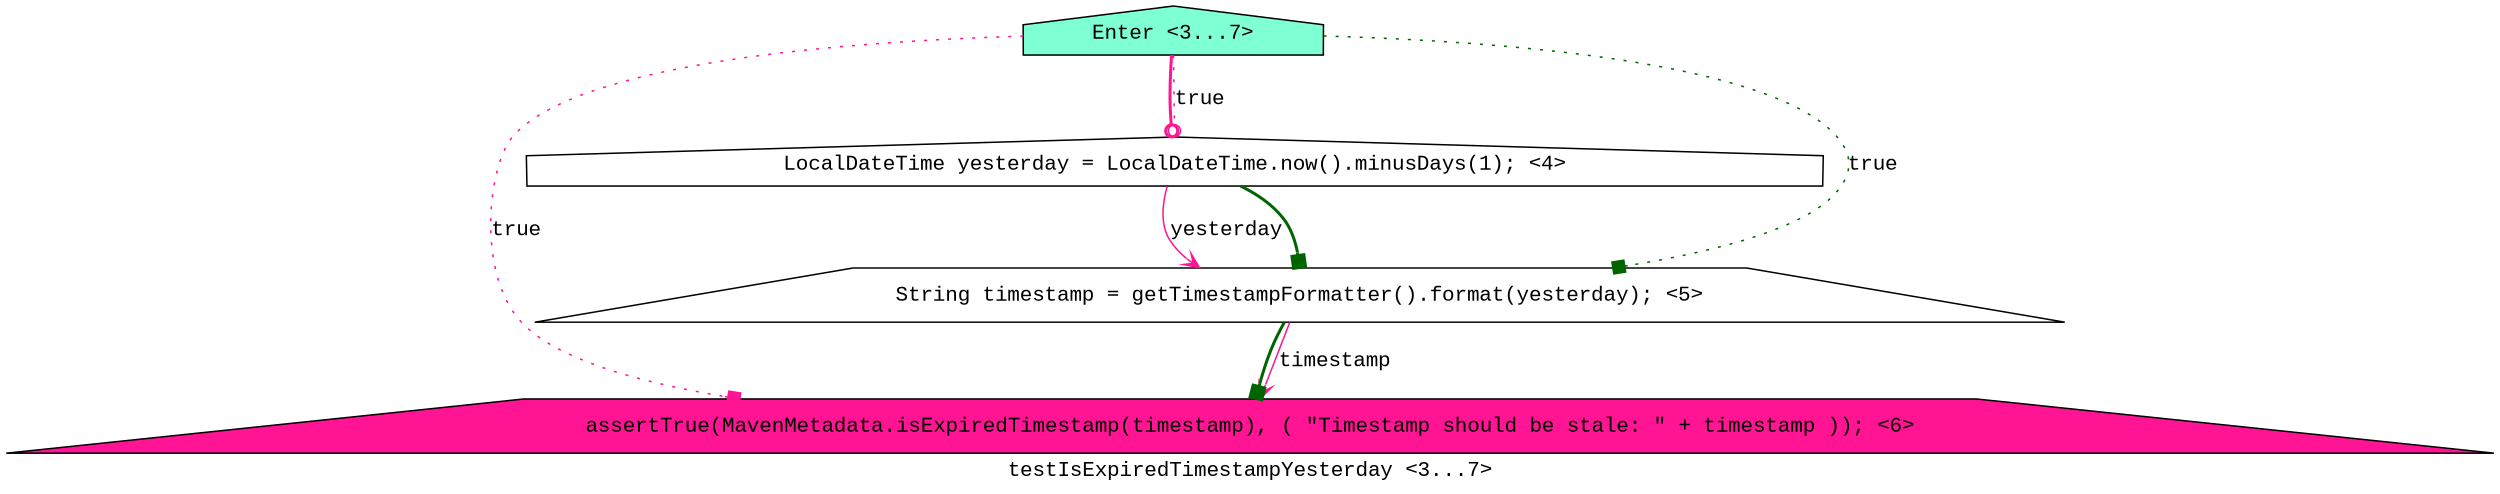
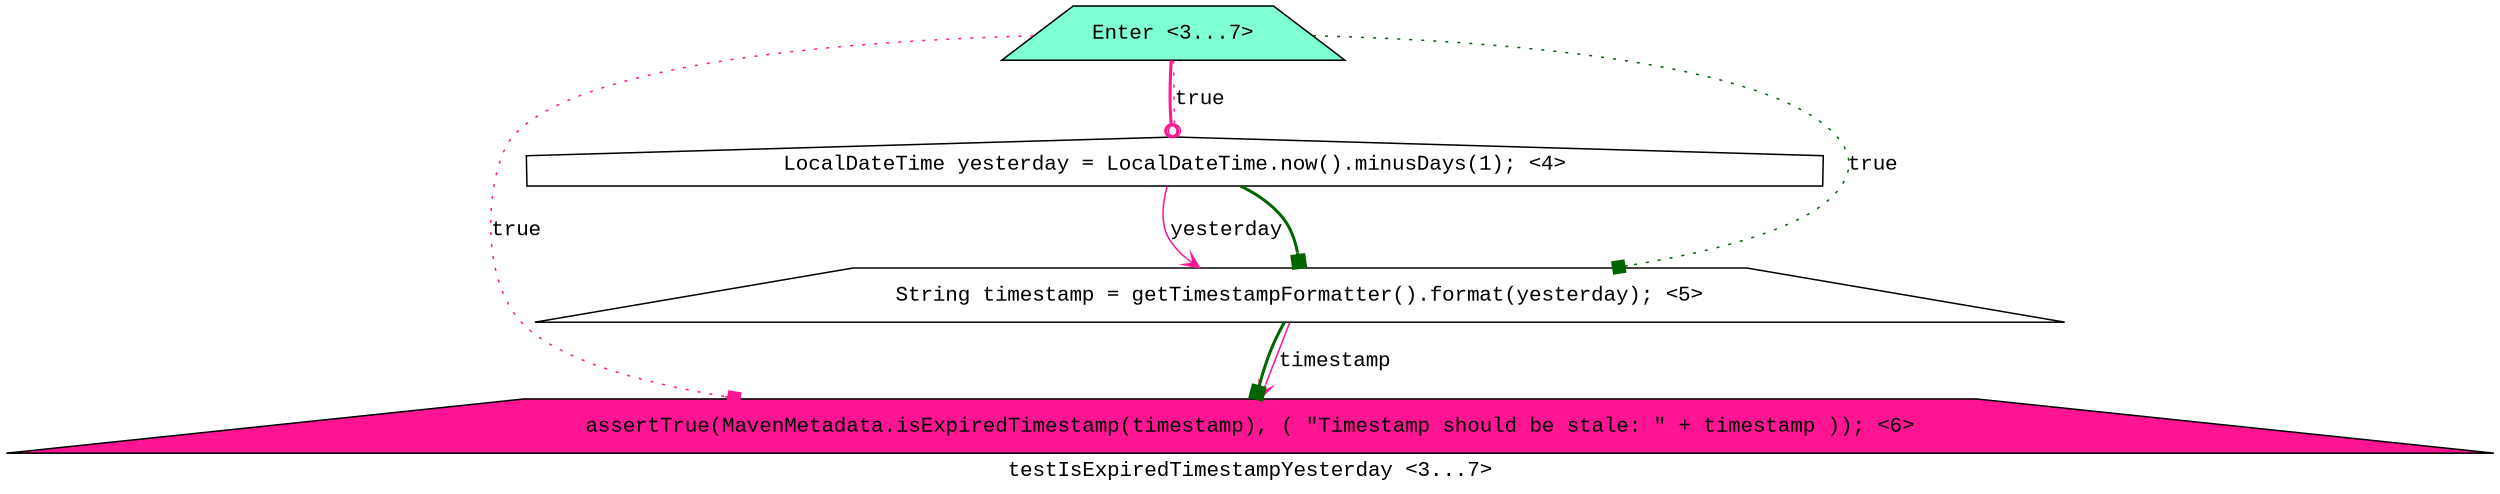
node "Enter <3...7>": shape house -> trapezium
